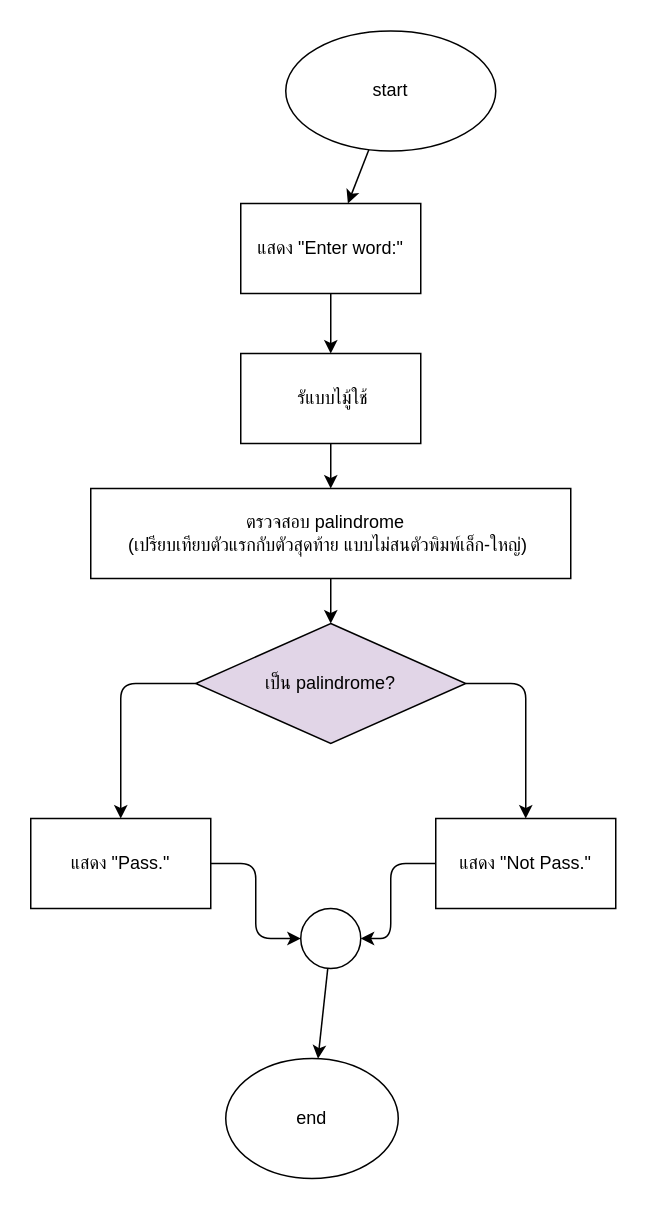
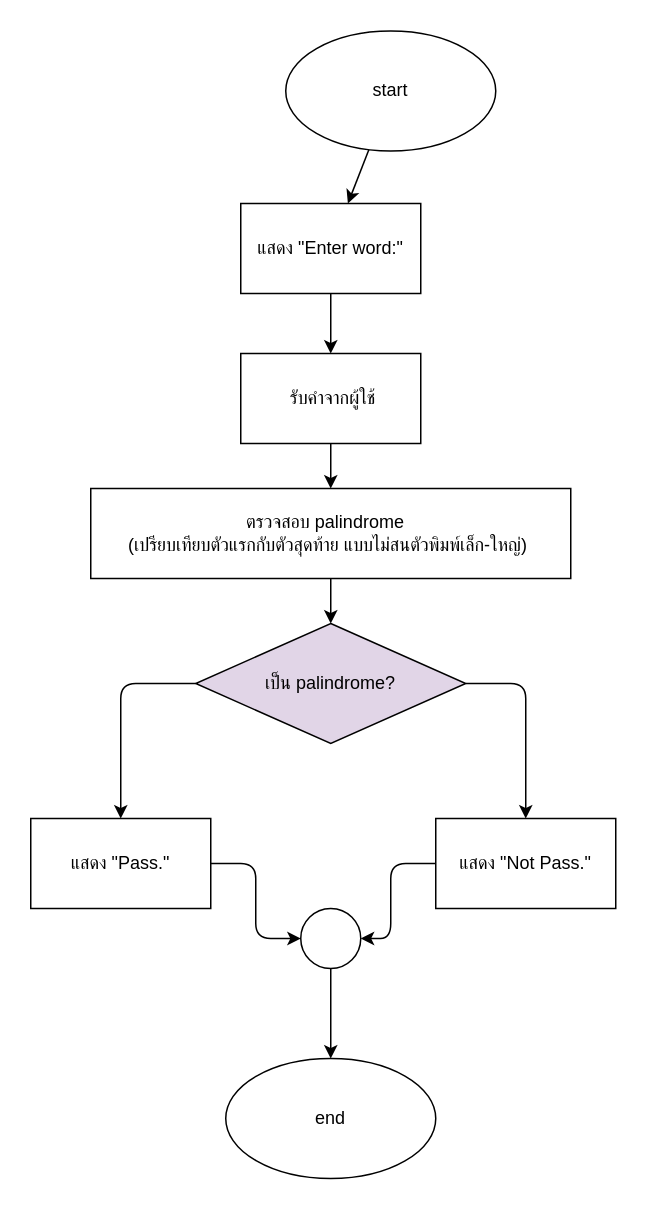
node "รัแบบไมู้ใช้": label "รัแบบไมู้ใช้" -> "รับคำจากผู้ใช้"
node "end": size 173x120 -> 210x120
